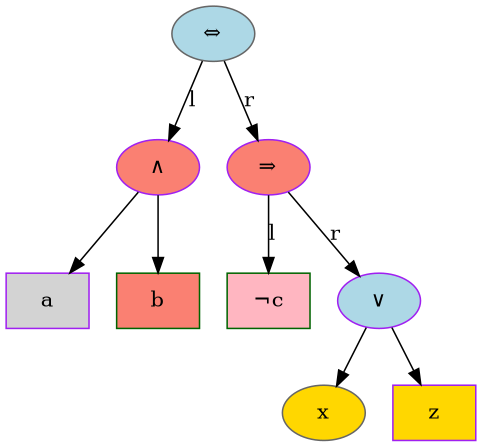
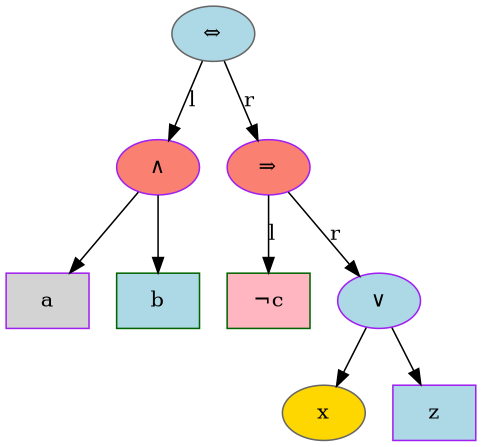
node "b": fillcolor salmon -> lightblue
node "z": fillcolor gold -> lightblue
